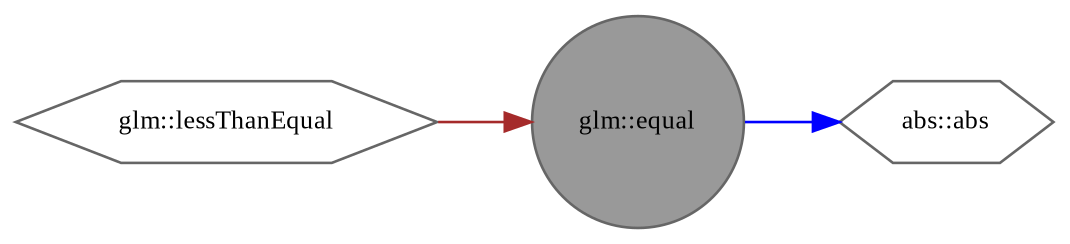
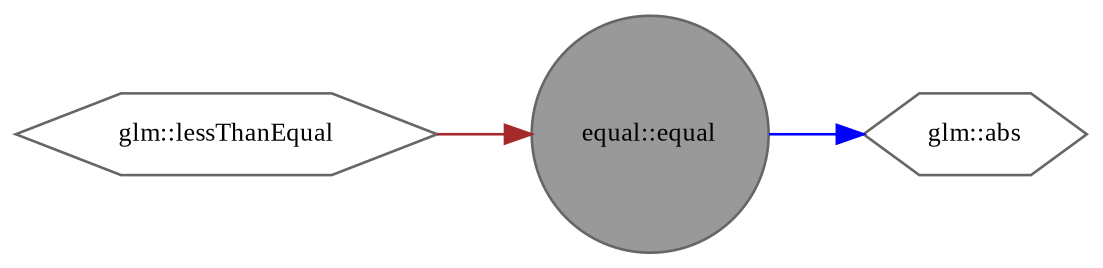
node "glm::equal": label "glm::equal" -> "equal::equal"
node "abs::abs": label "abs::abs" -> "glm::abs"
